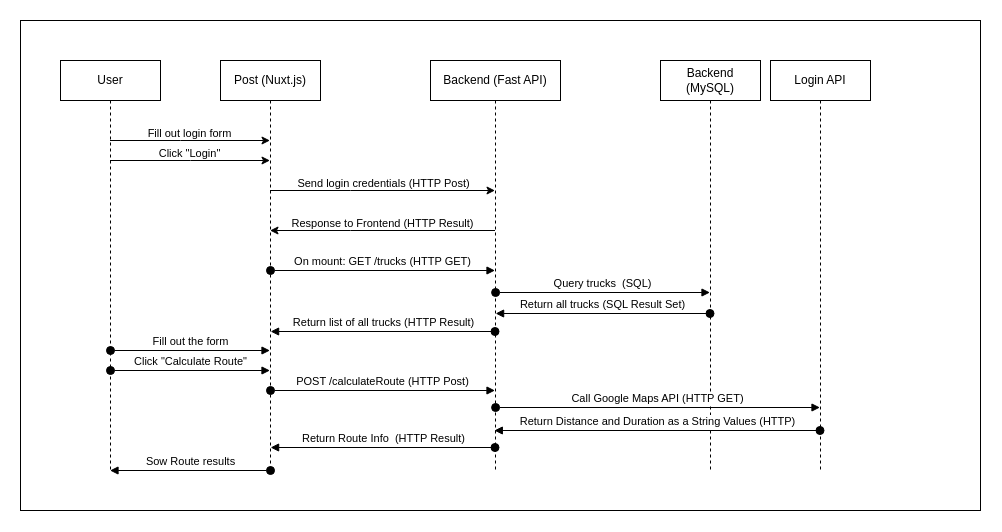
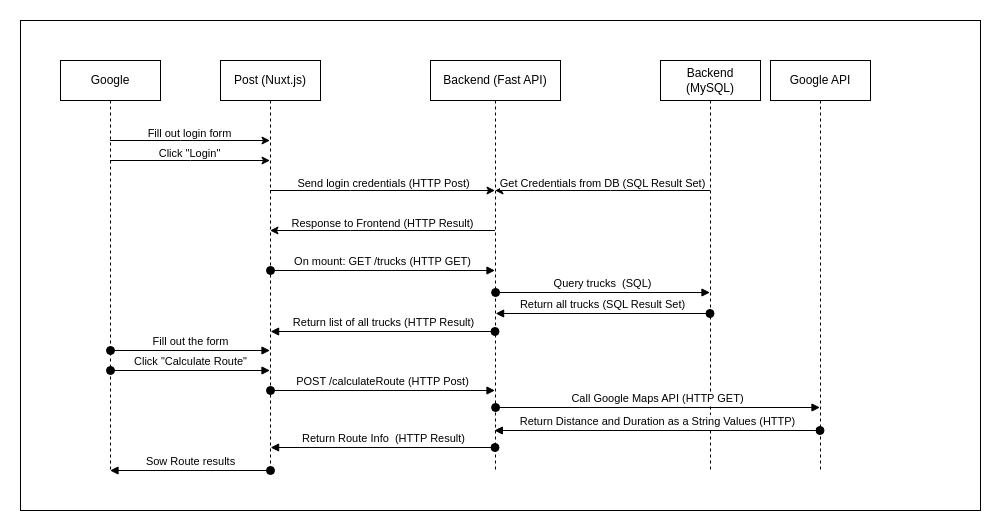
node "User": label "User" -> "Google"
node "Login API": label "Login API" -> "Google API"
edge "Backend (MySQL)" -> "Backend (Fast API)": added, label "Get Credentials from DB (SQL Result Set)"
